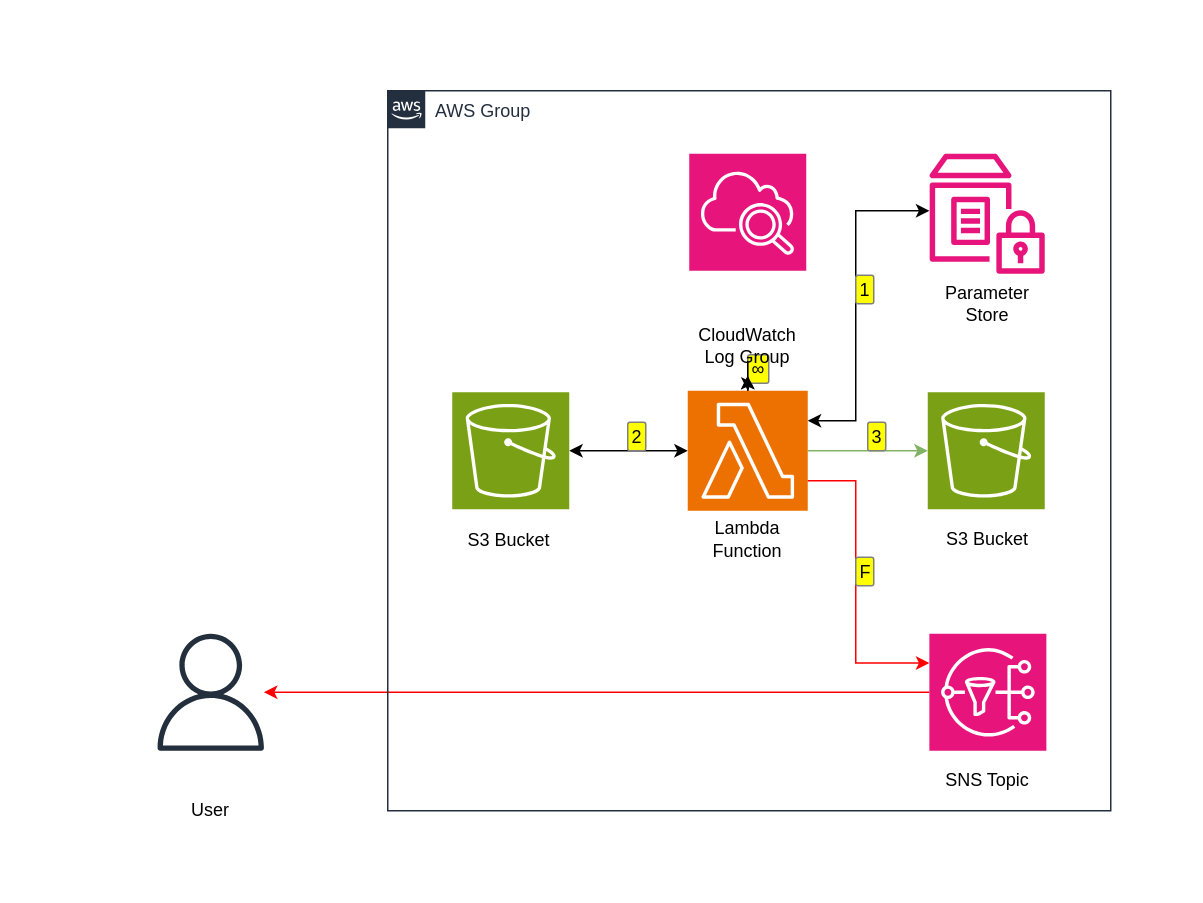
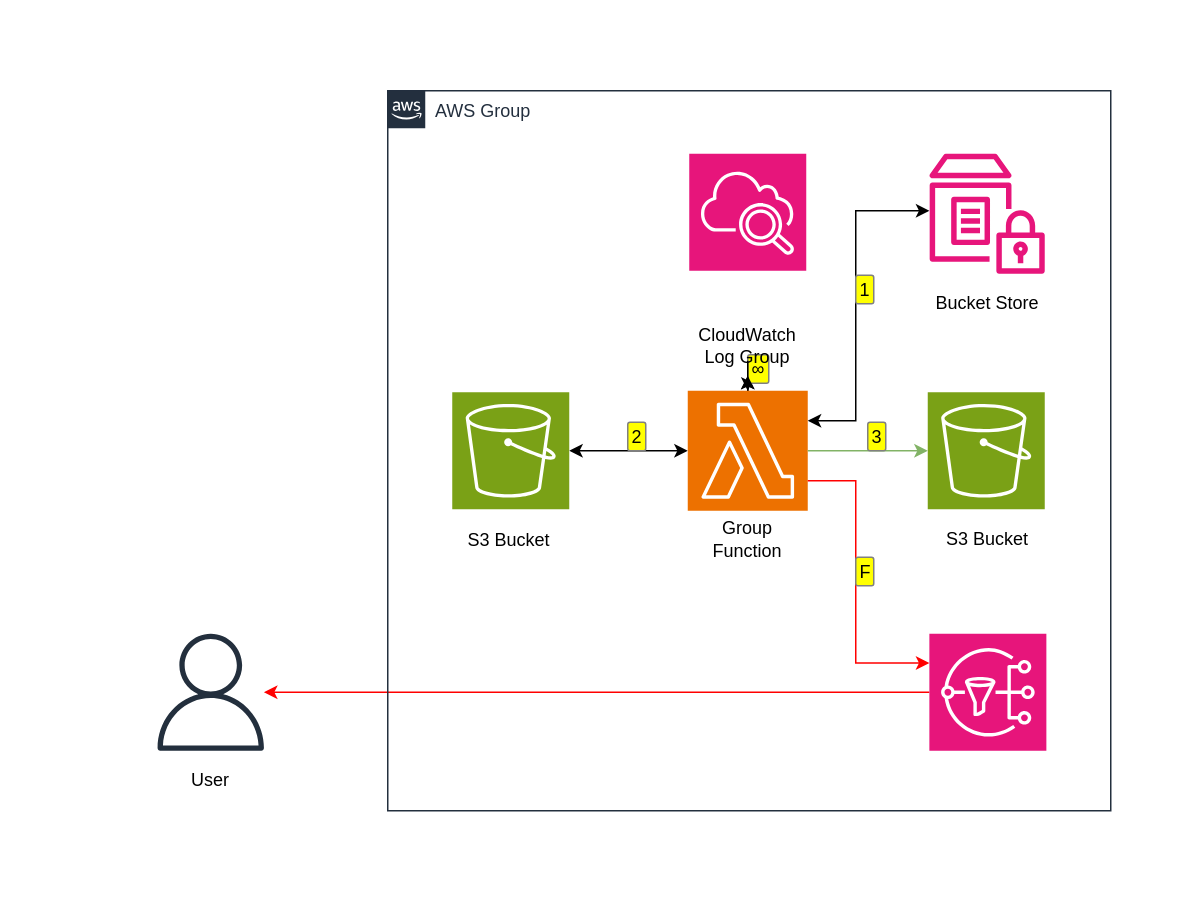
node "Parameter Store": label "Parameter Store" -> "Bucket Store"
node "Lambda Function": label "Lambda Function" -> "Group Function"
node "SNS Topic": removed
node "User": moved (211, 811) -> (211, 781)
